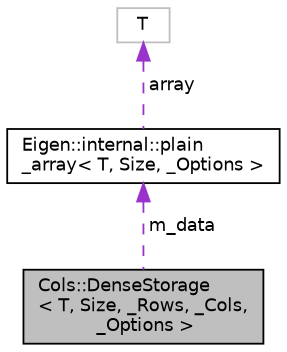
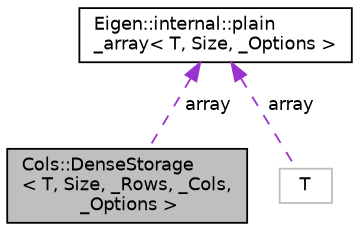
edge "Eigen::internal::plain _array< T, Size, _Options >" -> "T": reversed
edge "Cols::DenseStorage < T, Size, _Rows, _Cols, _Options >" -> "Eigen::internal::plain _array< T, Size, _Options >": label " m_data" -> " array"
